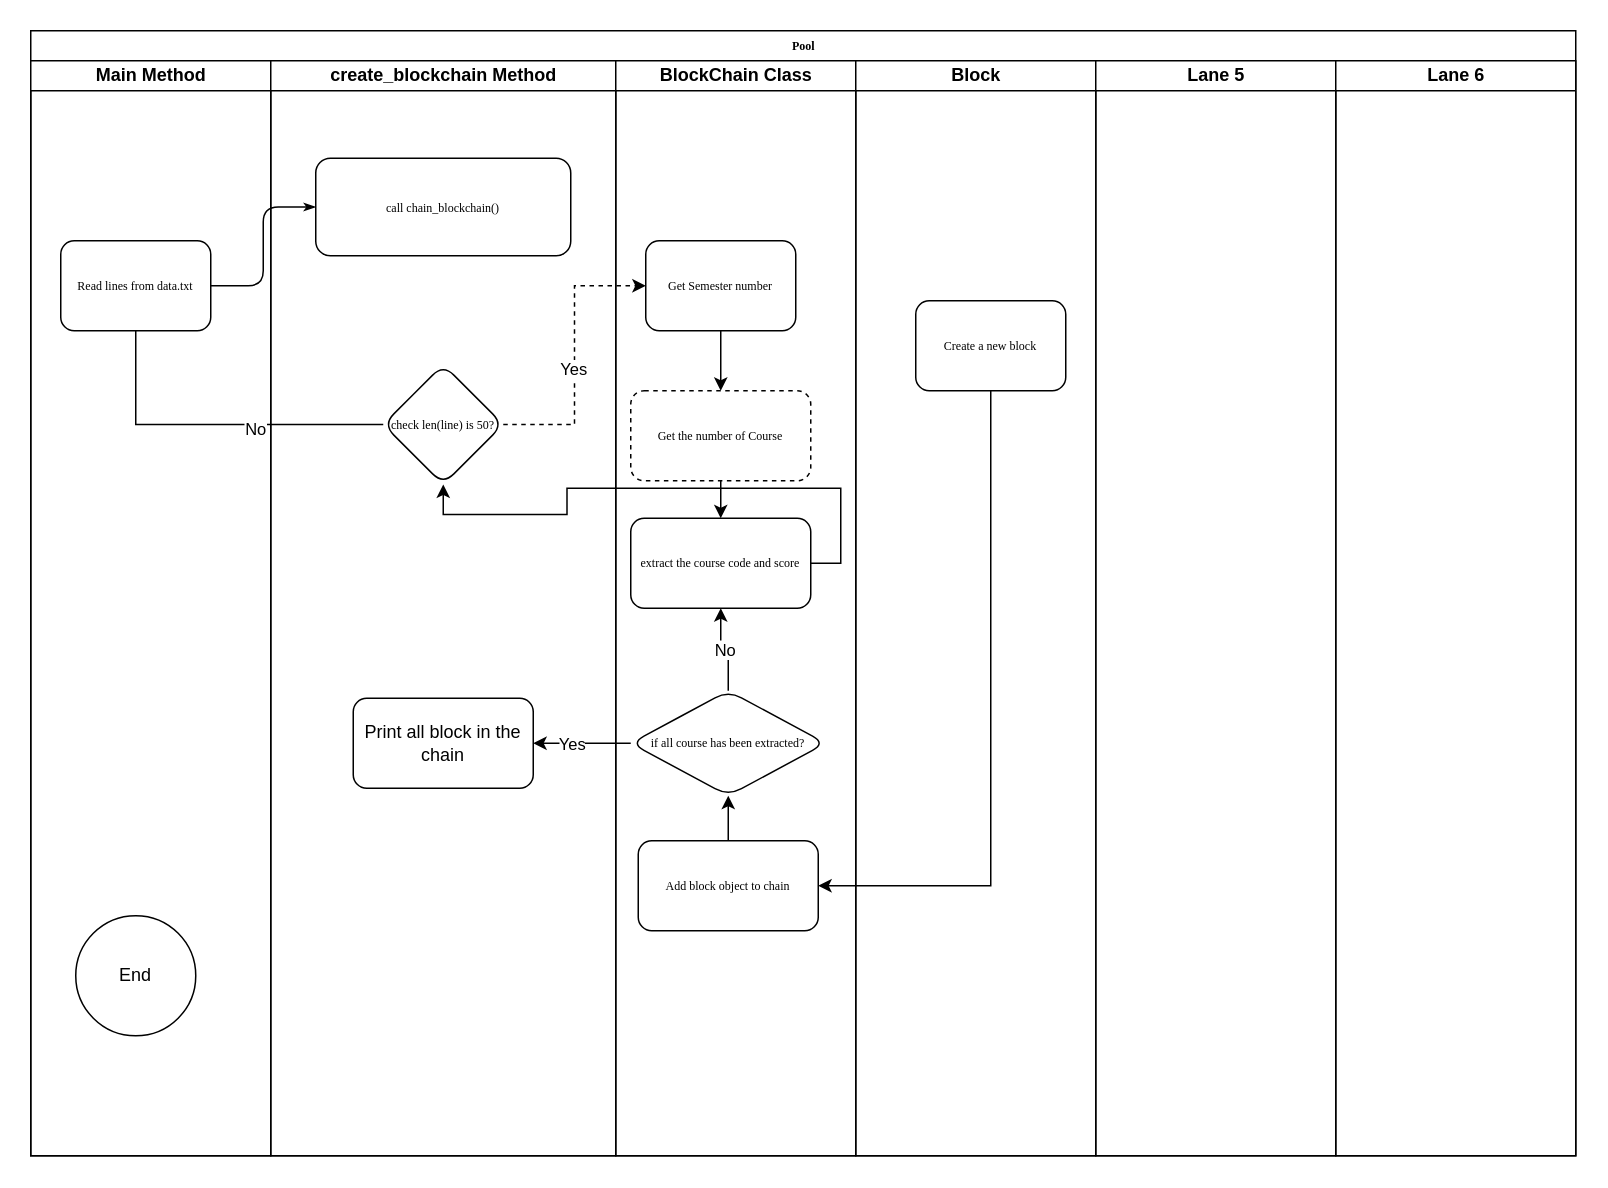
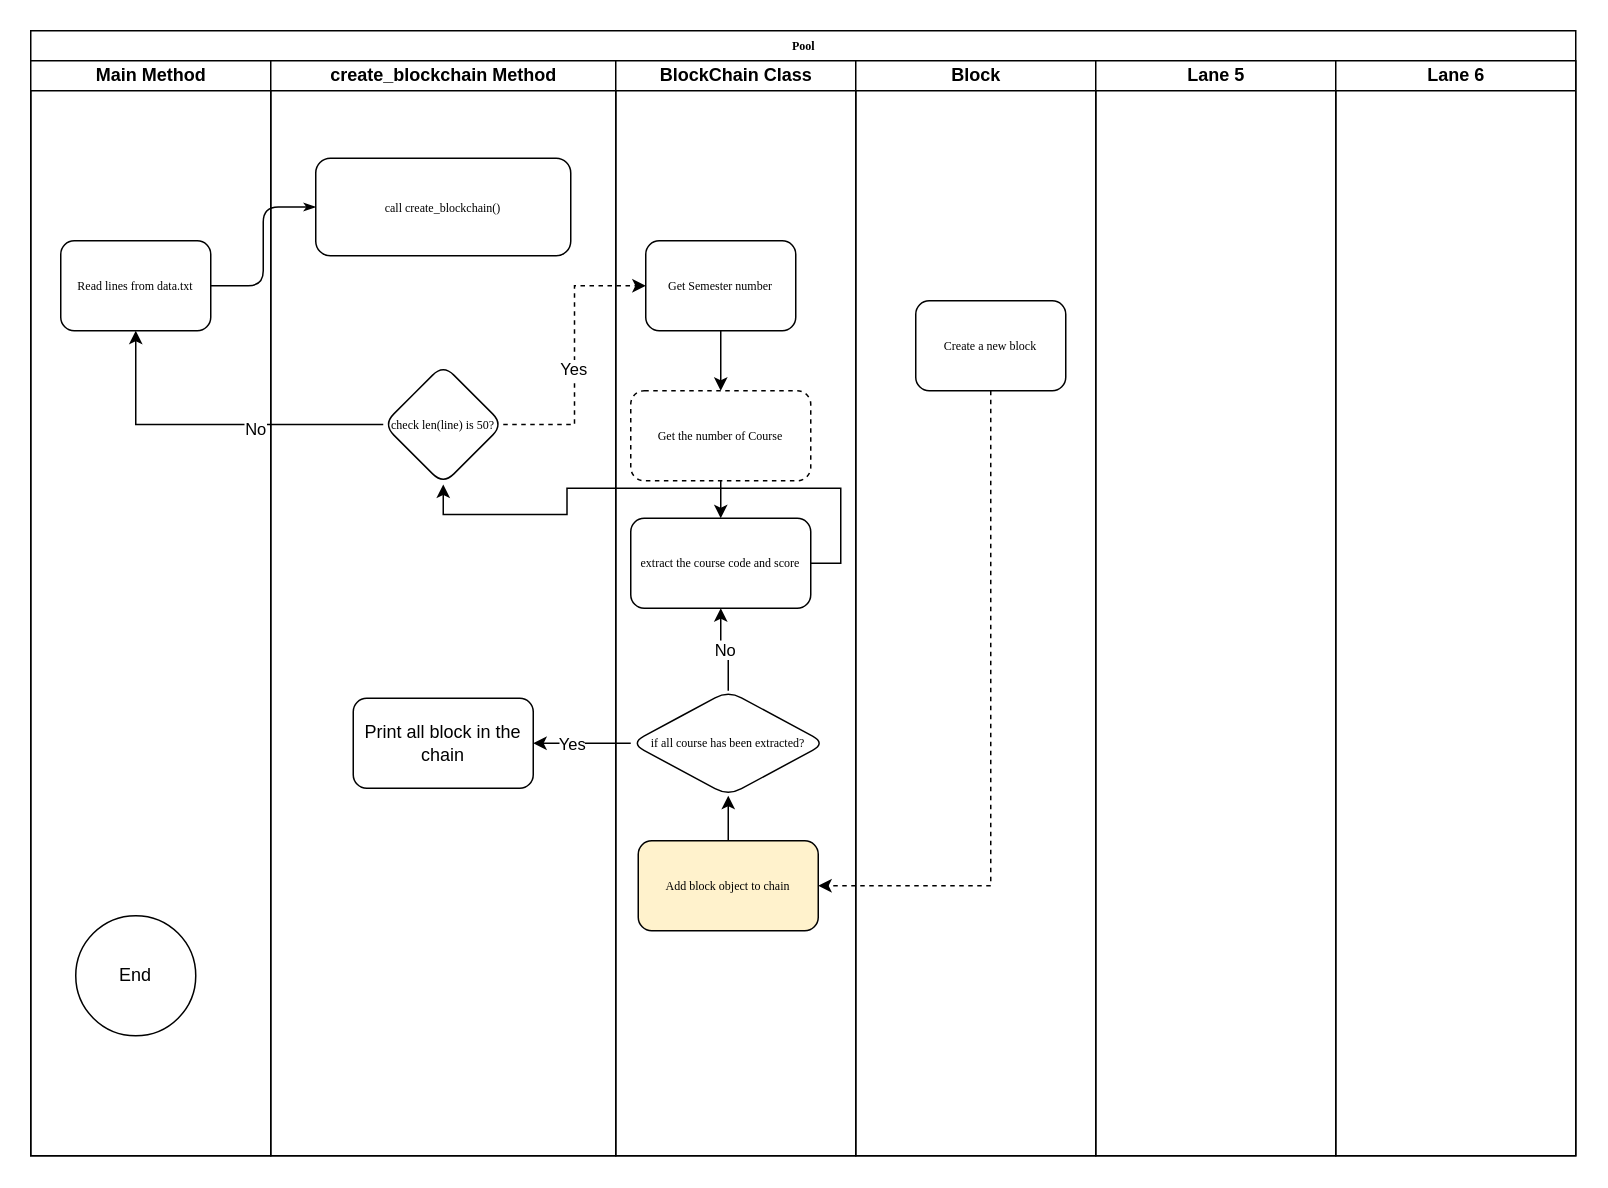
node "call chain_blockchain()": label "call chain_blockchain()" -> "call create_blockchain()"
edge "Read lines from data.txt" -- "check len(line) is 50?": arrowhead none -> classic
edge "Create a new block" -> "Add block object to chain": style solid -> dashed
node "Add block object to chain": fillcolor #ffffff -> #fff2cc
